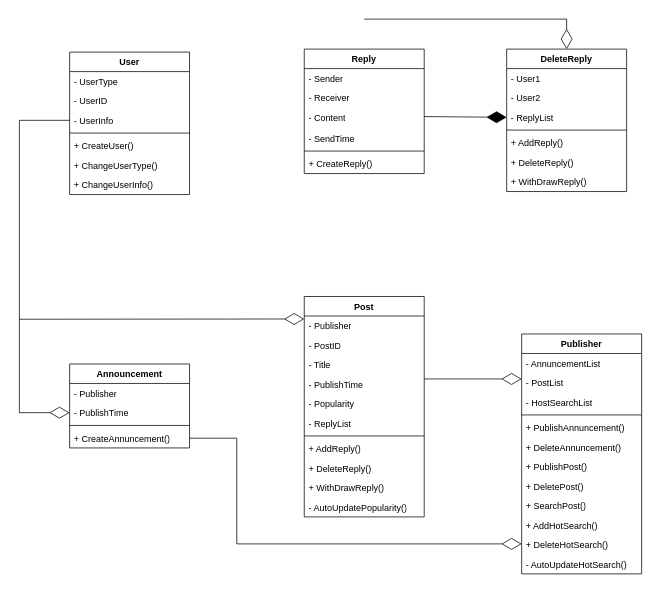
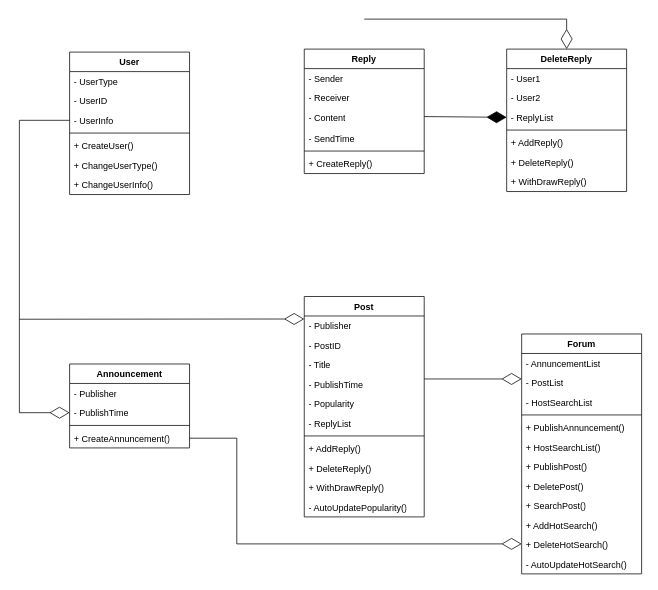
node "Publisher": label "Publisher" -> "Forum"
node "+ DeleteAnnuncement()": label "+ DeleteAnnuncement()" -> "+ HostSearchList()"
